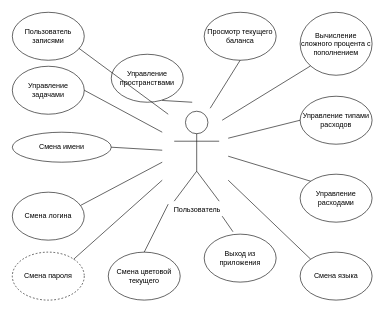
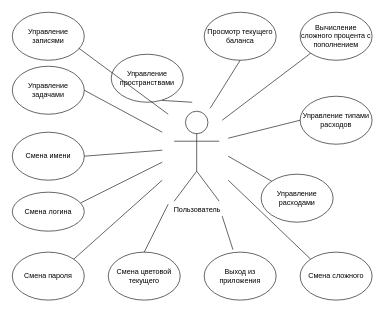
node "Пользователь записями": label "Пользователь записями" -> "Управление записями"
node "Вычисление сложного процента с пополнением": size 72x63 -> 72x48
node "Смена имени": size 99x30 -> 72x48
node "Управление расходами": moved (336, 198) -> (297, 198)
node "Смена логина": size 72x48 -> 72x39
node "Выход из приложения": moved (240, 258) -> (240, 276)
node "Смена пароля": style dashed -> solid
node "Смена языка": label "Смена языка" -> "Смена сложного"
